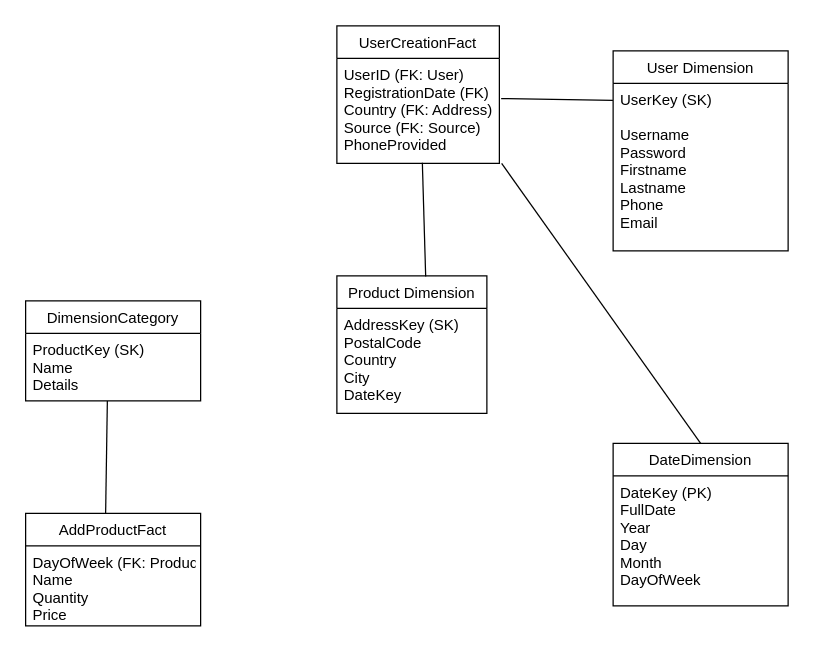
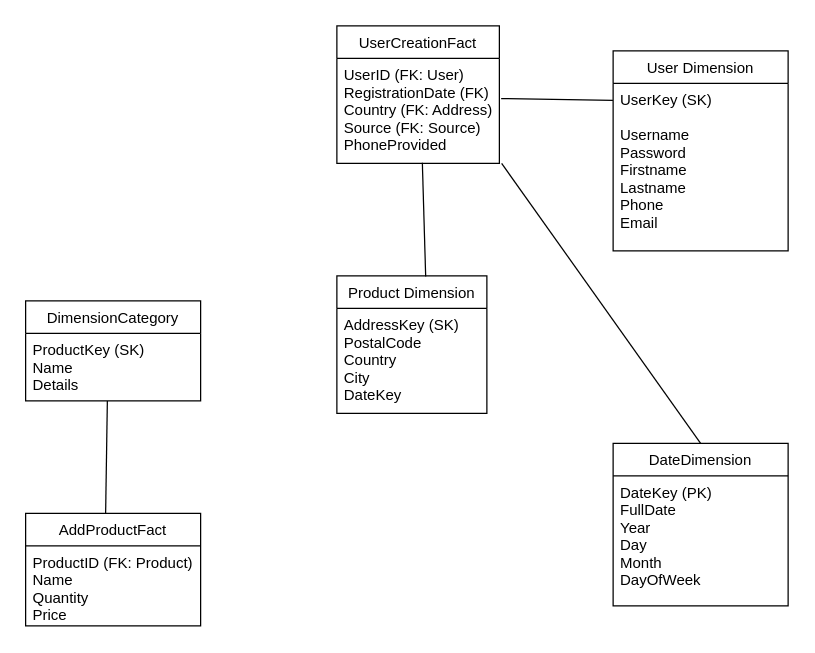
node "DayOfWeek (FK: Product) Name Quantity Price": label "DayOfWeek (FK: Product) Name Quantity Price" -> "ProductID (FK: Product) Name Quantity Price"
